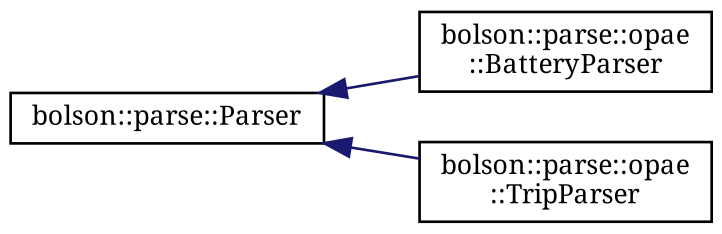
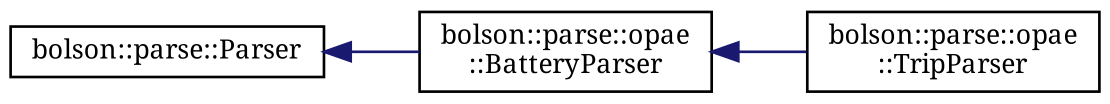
edge "bolson::parse::opae ::TripParser" -> "bolson::parse::Parser": now "bolson::parse::opae ::TripParser" -> "bolson::parse::opae ::BatteryParser"
